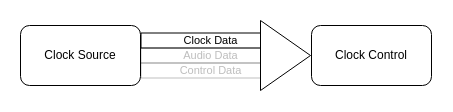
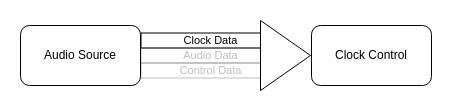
node "Clock Source": label "Clock Source" -> "Audio Source"
